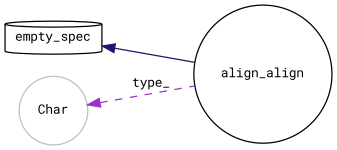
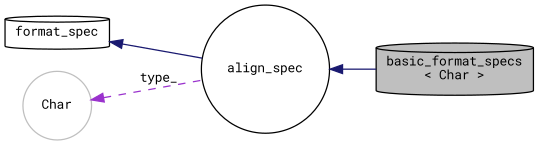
node "empty_spec": label "empty_spec" -> "format_spec"
node "basic_format_specs < Char >": added
node "align_align": label "align_align" -> "align_spec"
